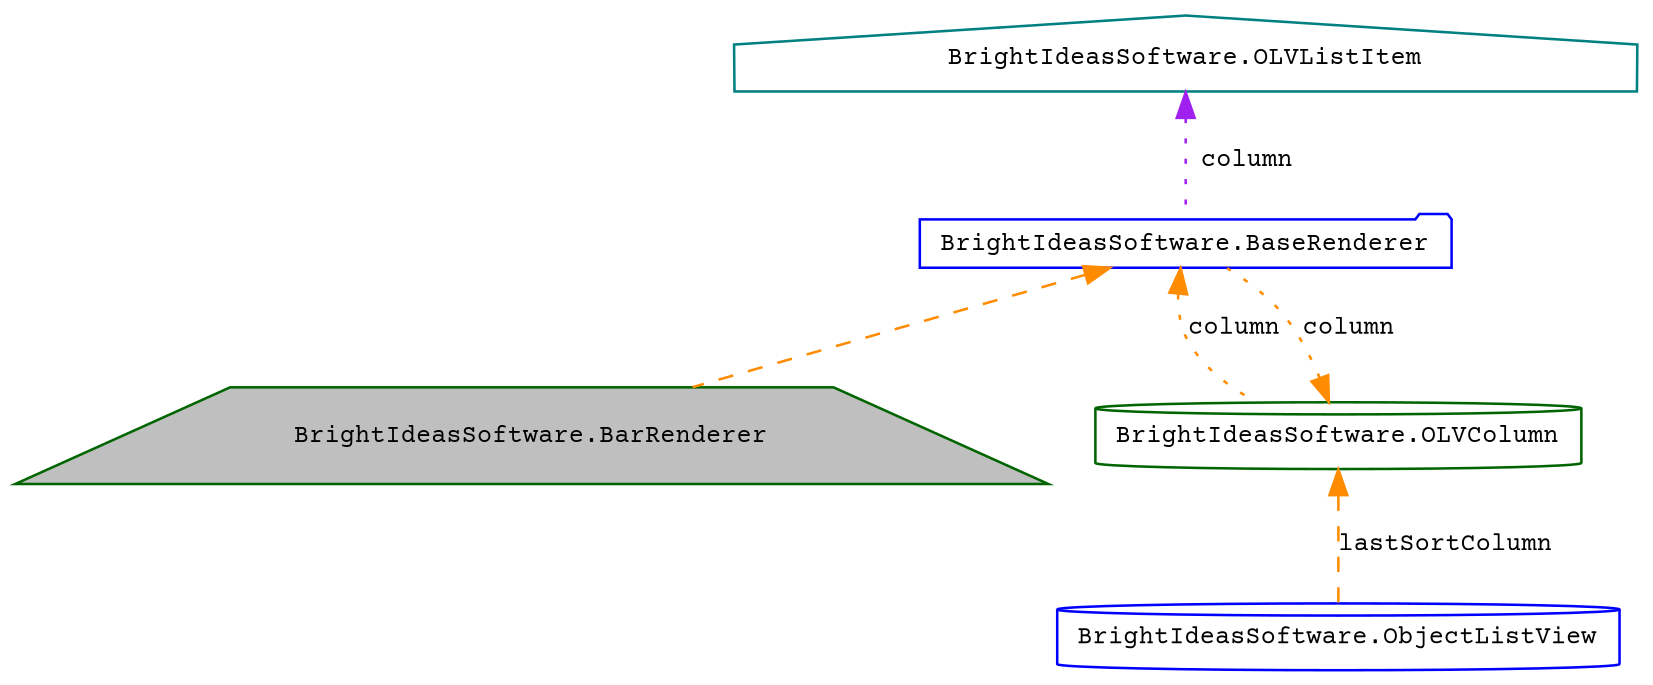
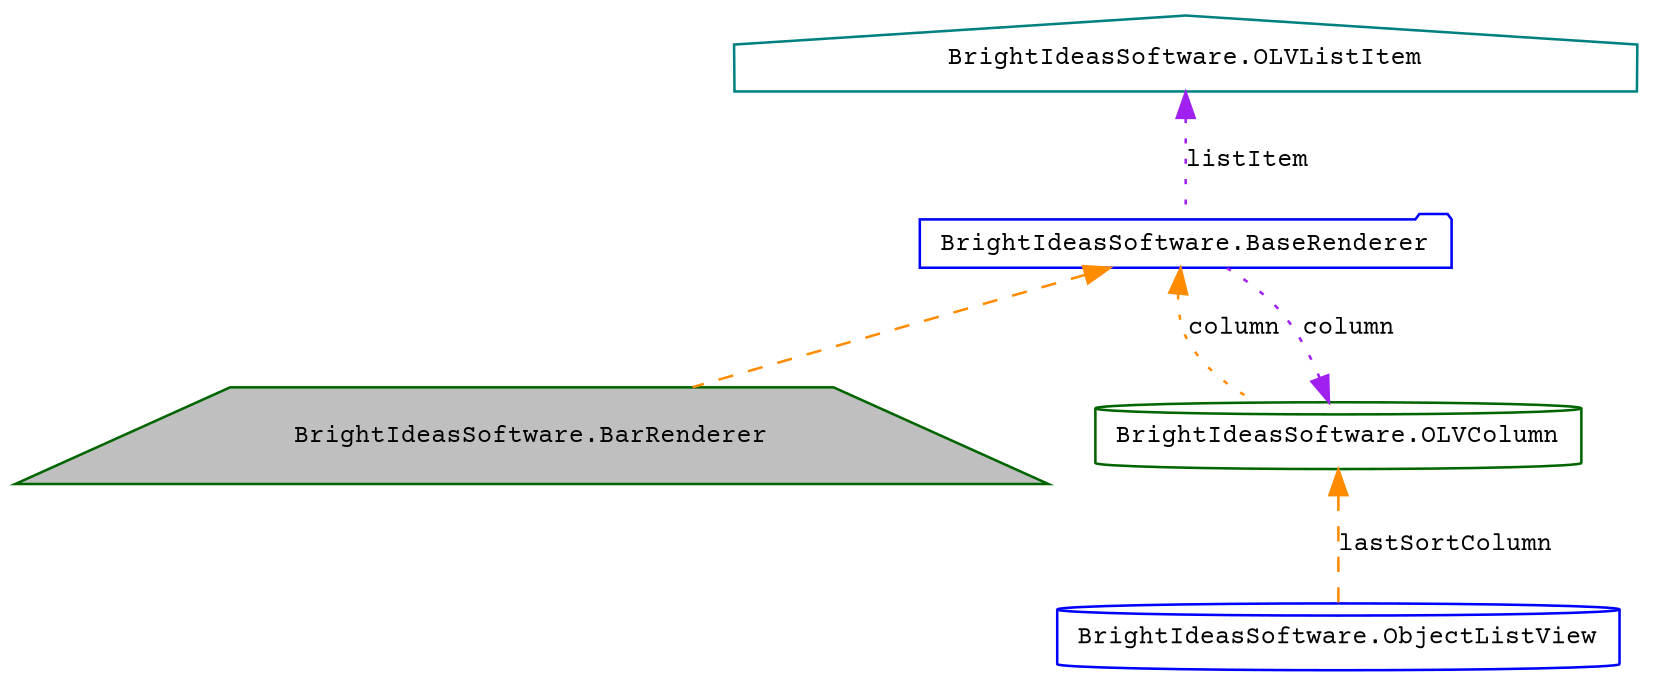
edge "BrightIdeasSoftware.BaseRenderer" -> "BrightIdeasSoftware.OLVListItem": label "column" -> "listItem"
edge "BrightIdeasSoftware.BaseRenderer" -> "BrightIdeasSoftware.OLVColumn": color darkorange -> purple
